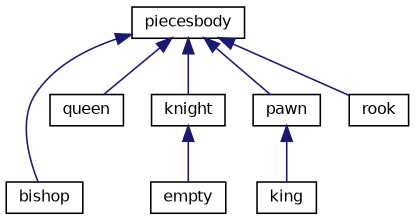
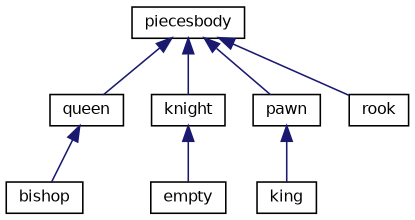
edge "bishop" -> "piecesbody": now "bishop" -> "queen"
